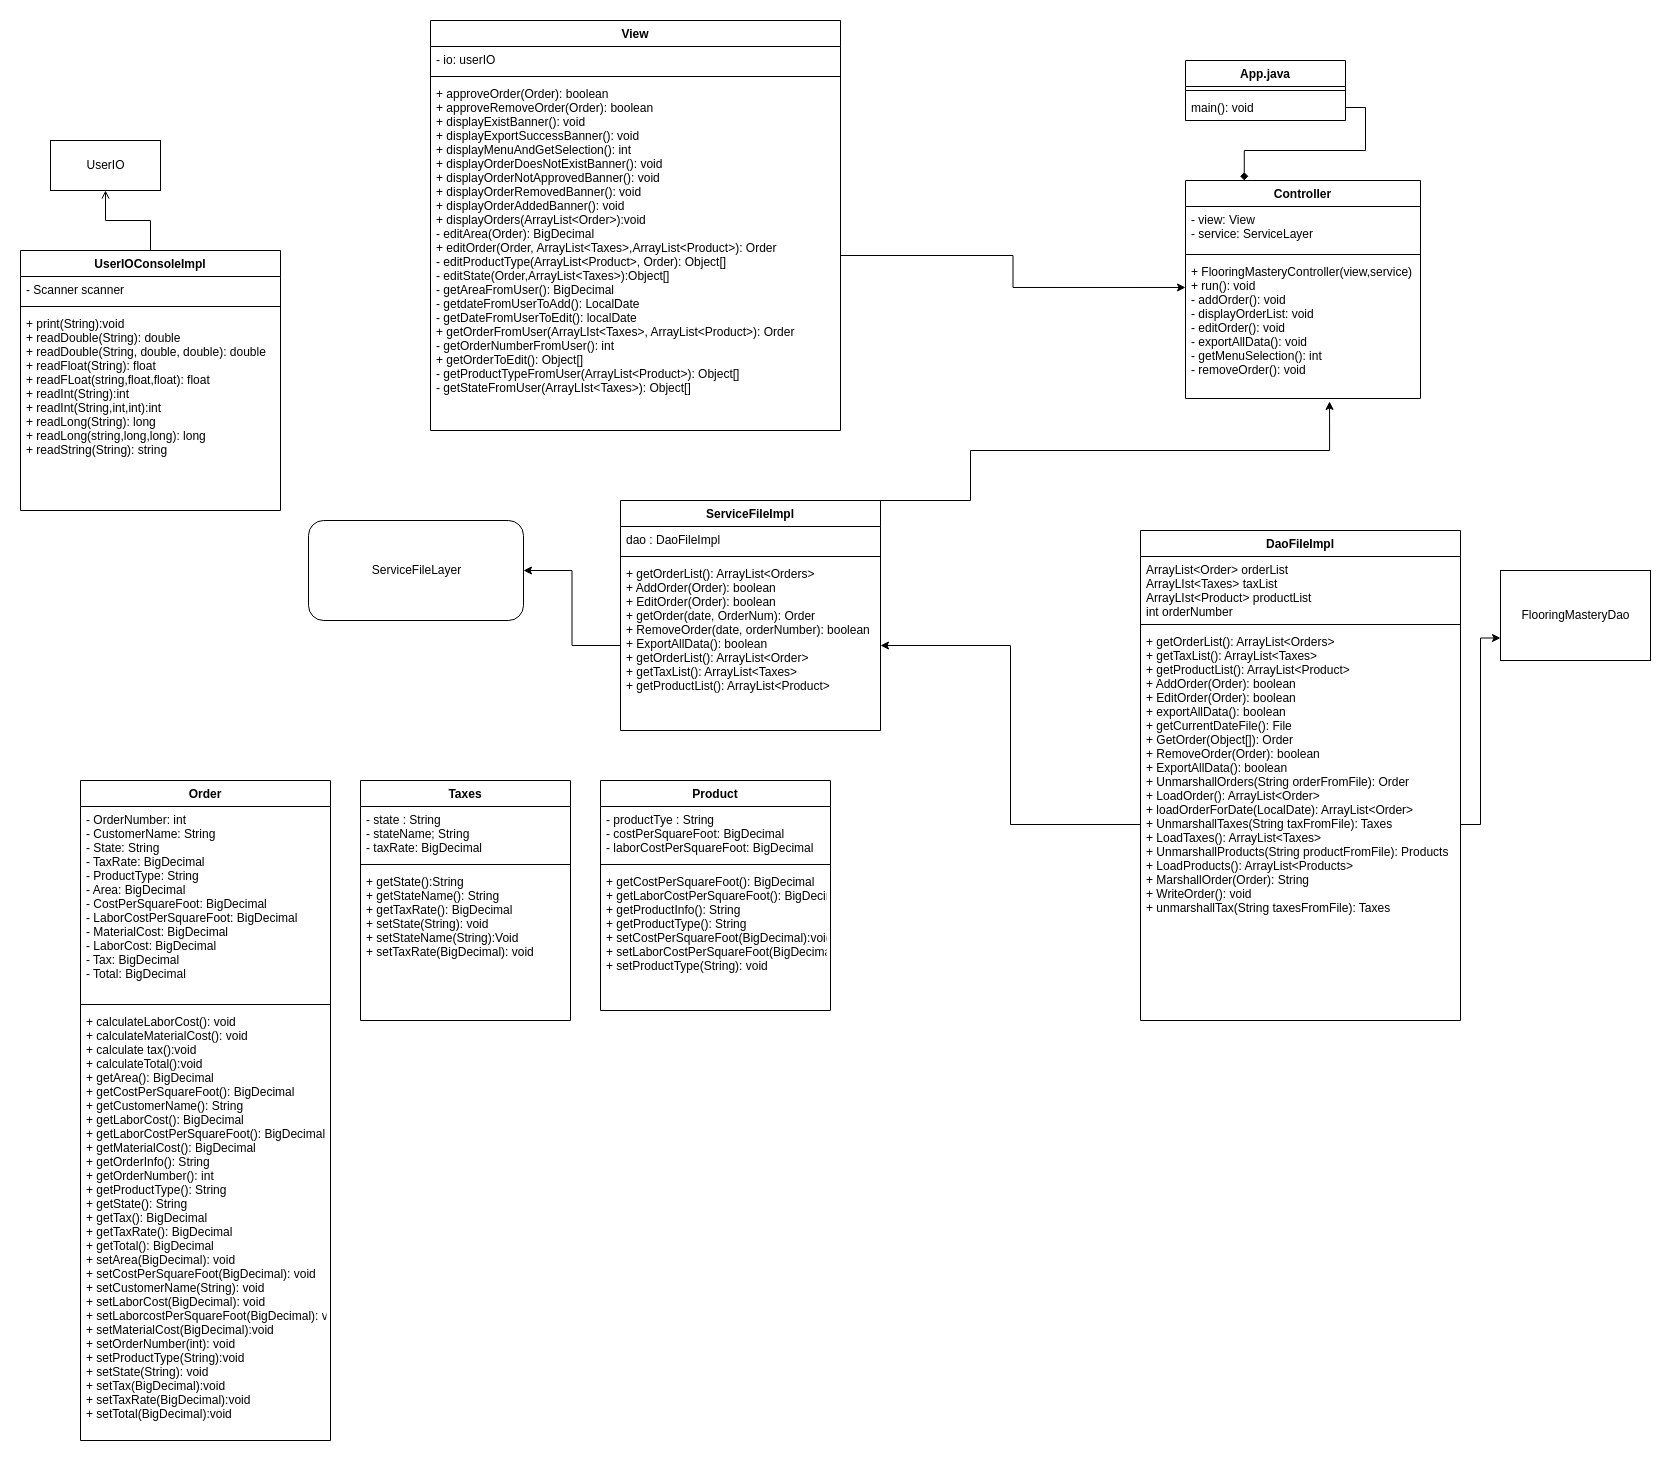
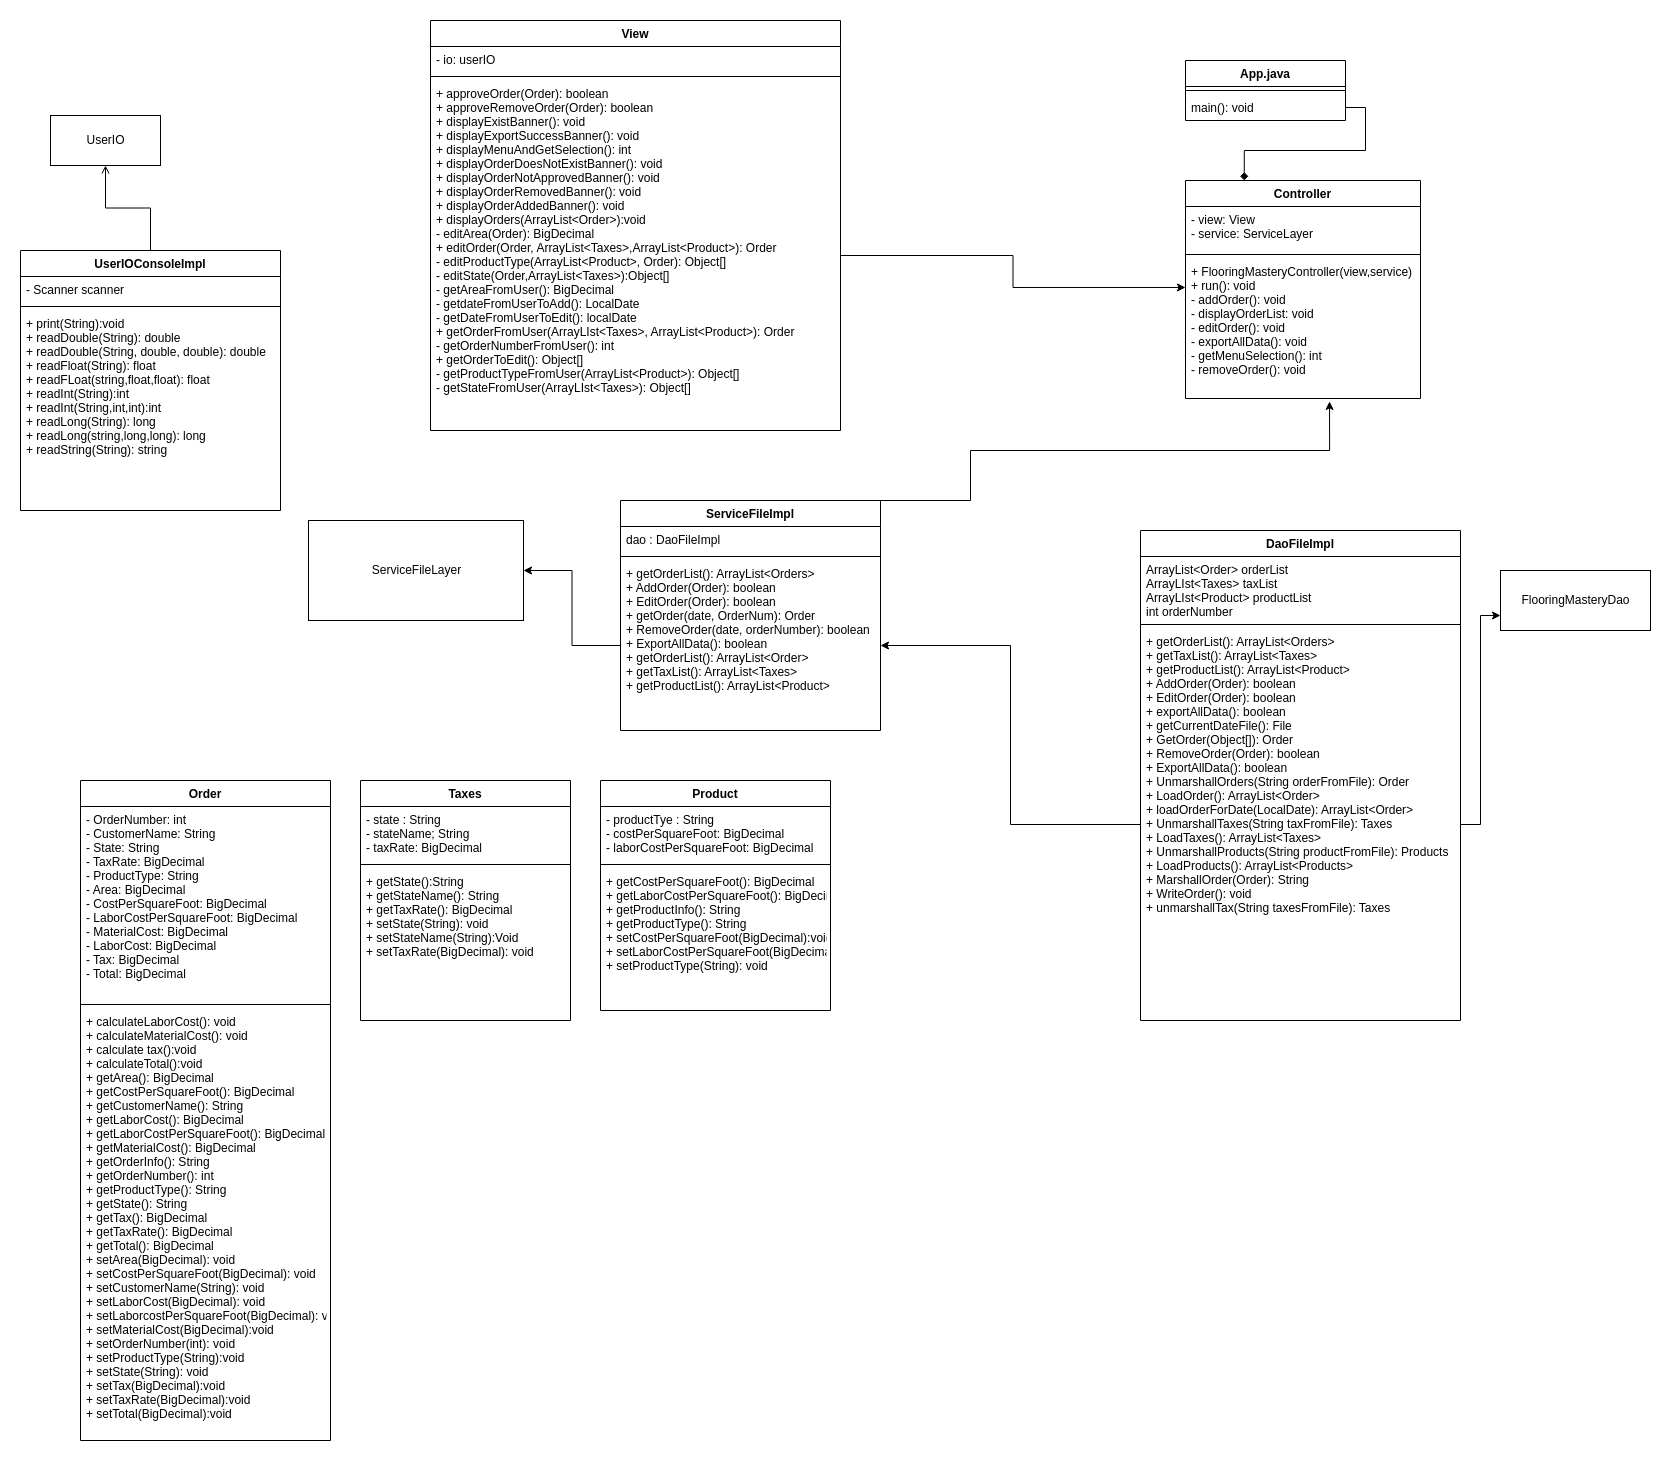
node "UserIO": moved (106, 166) -> (106, 141)
node "ServiceFileLayer": shape rounded rectangle -> rectangle
node "FlooringMasteryDao": size 150x90 -> 150x60
